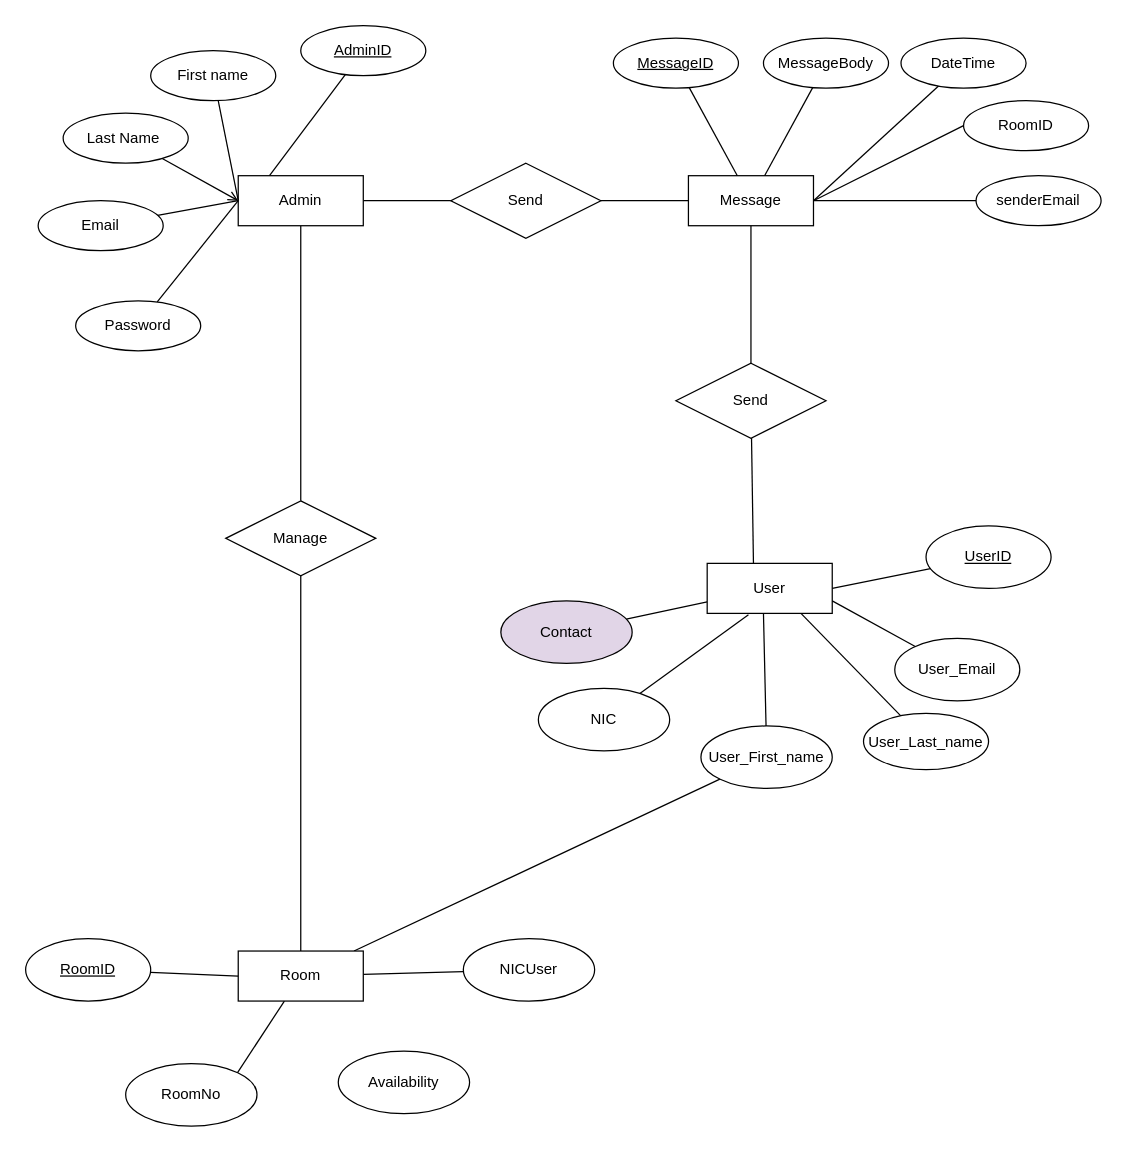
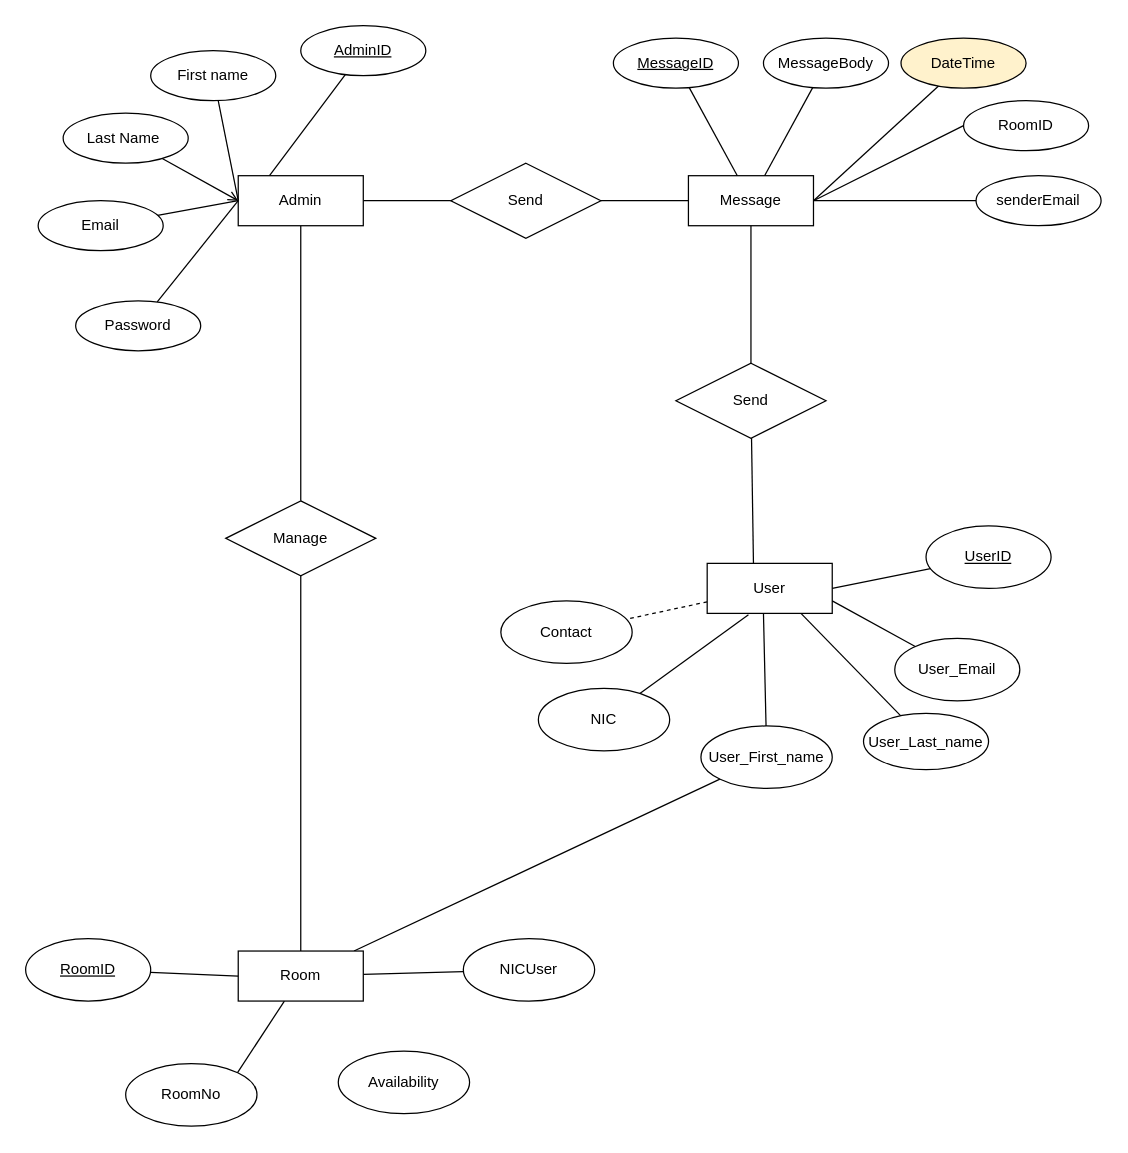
node "DateTime": fillcolor #ffffff -> #fff2cc
edge "User" -- "Contact": style solid -> dashed
node "Contact": fillcolor #e1d5e7 -> #ffffff
